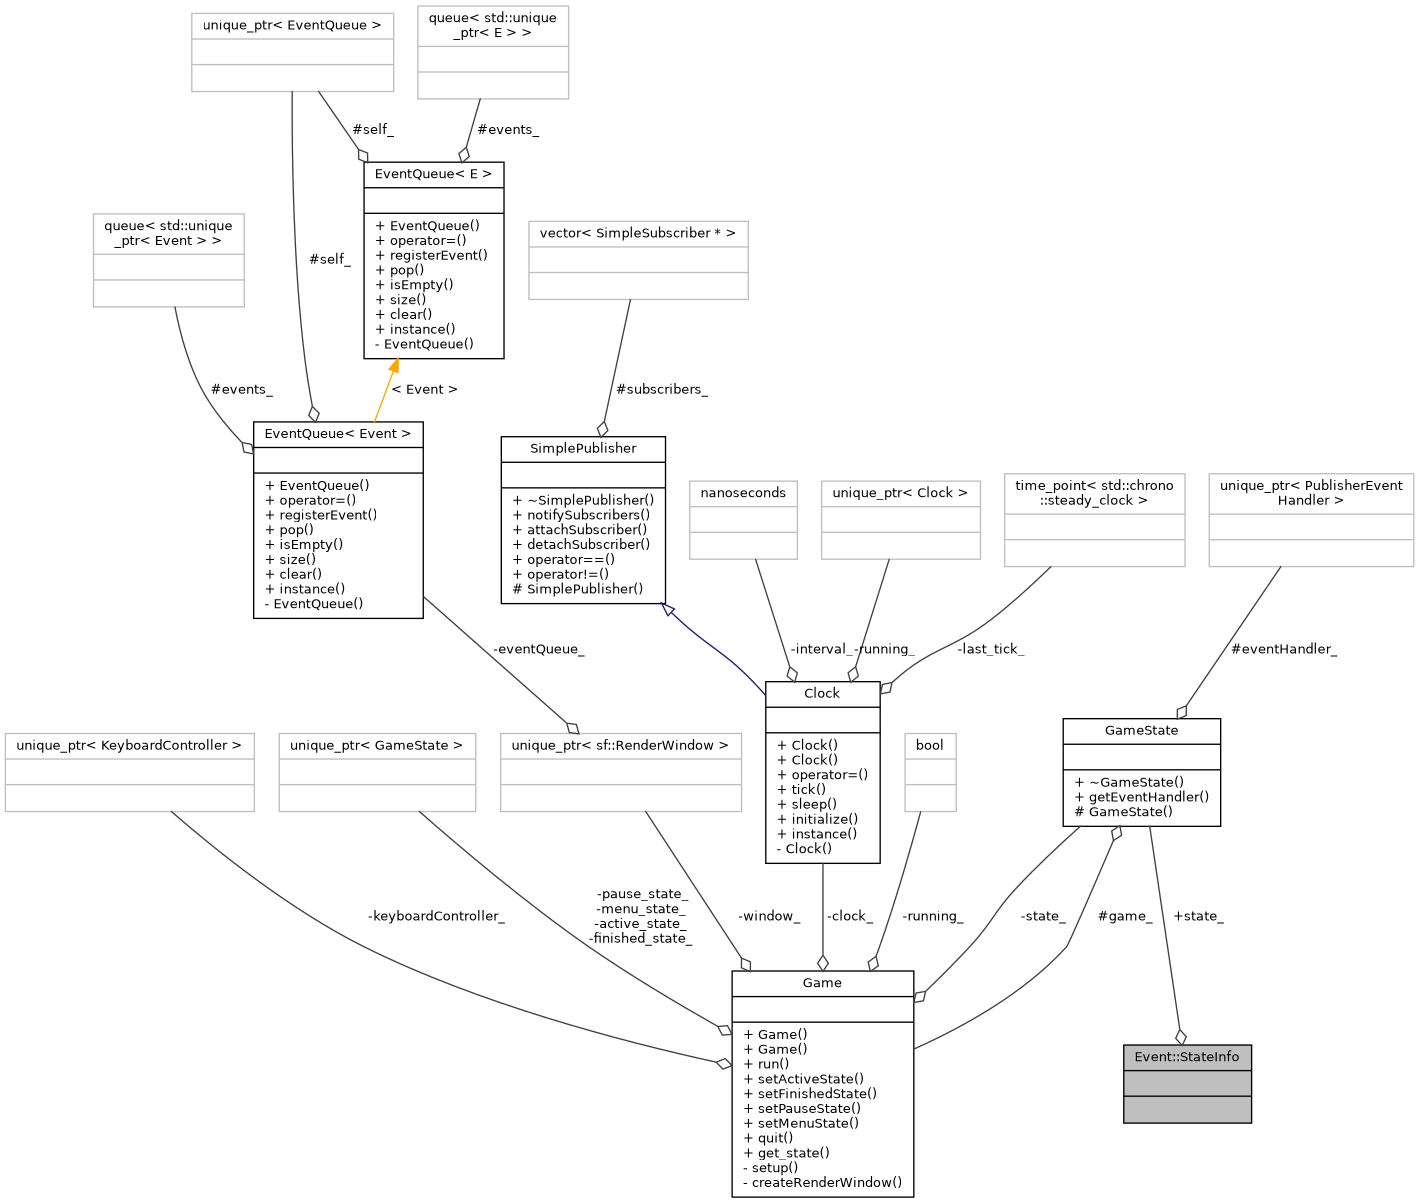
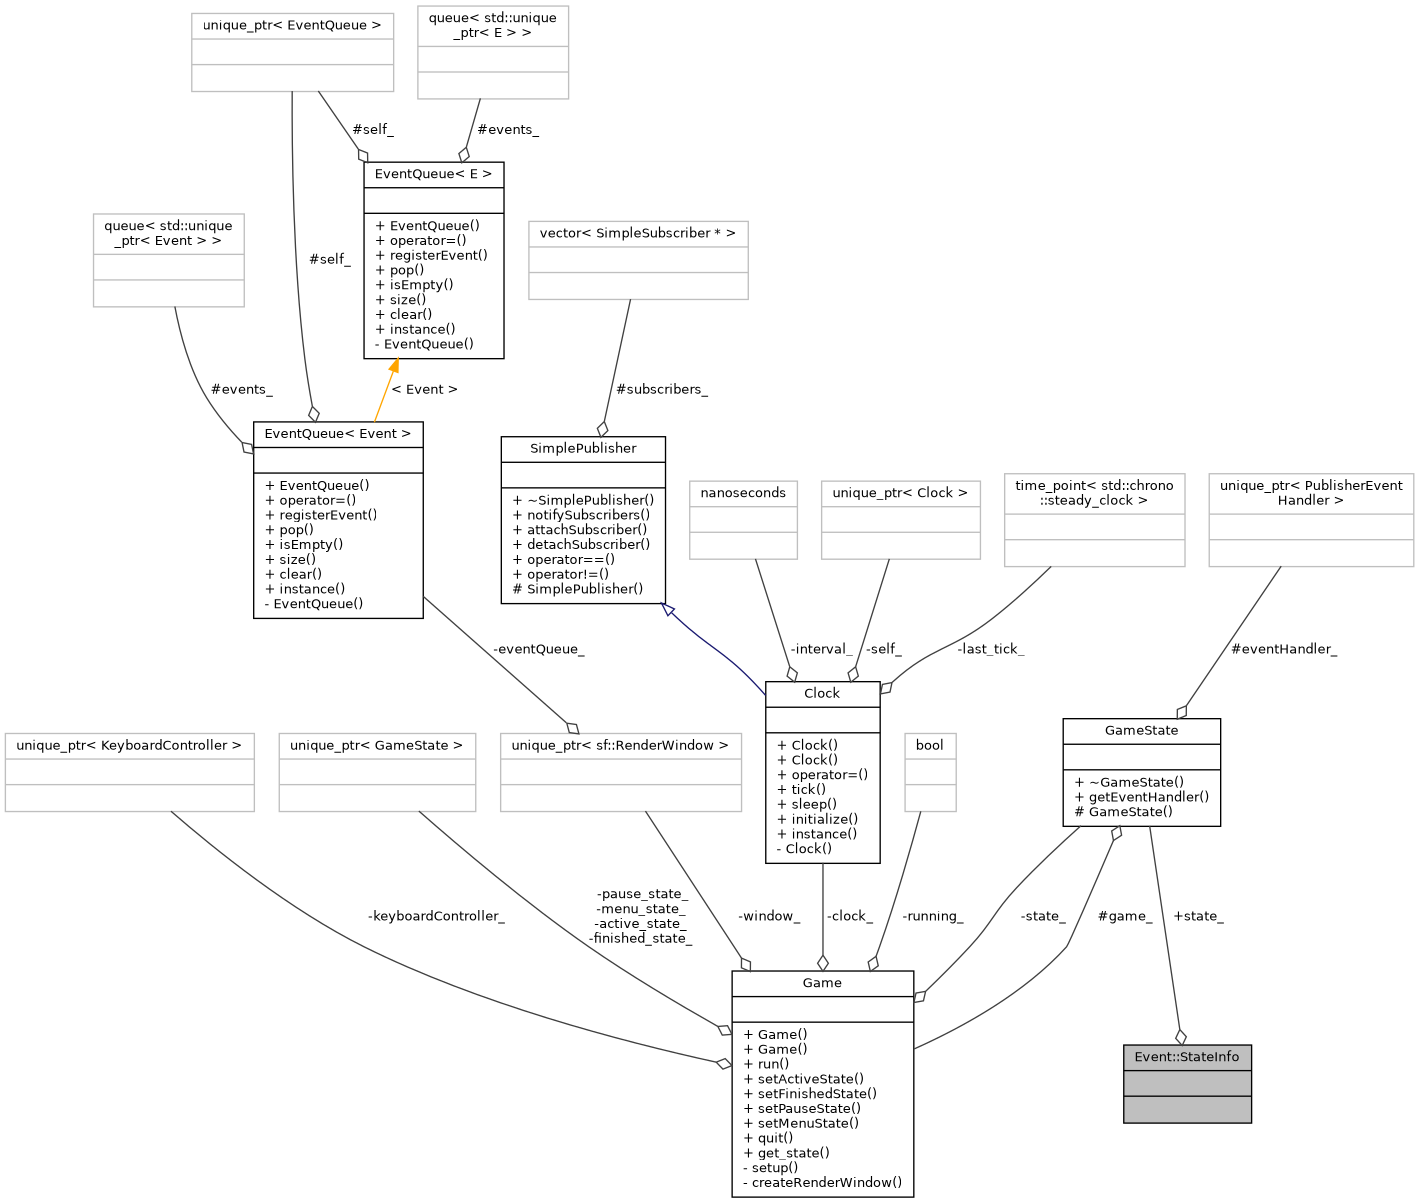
edge "unique_ptr< Clock >" -> "Clock": label " -running_" -> " -self_"
